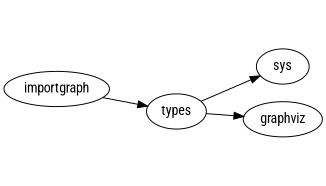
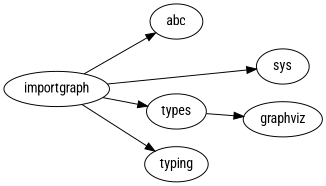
node "abc": added
edge "types" -> "sys": now "importgraph" -> "sys"
node "typing": added
